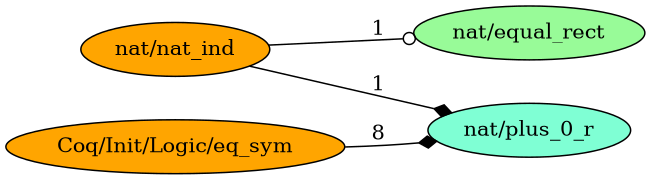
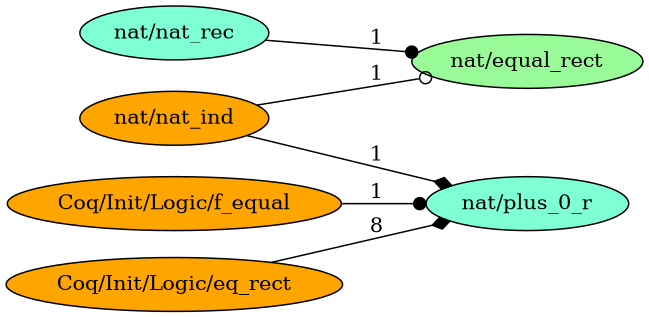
node "nat/nat_rec": added
node "Coq/Init/Logic/eq_sym": label "Coq/Init/Logic/eq_sym" -> "Coq/Init/Logic/eq_rect"
node "Coq/Init/Logic/f_equal": added
